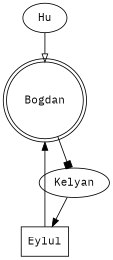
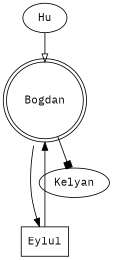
edge "Kelyan" -> "Eylul": now "Bogdan" -> "Eylul"
